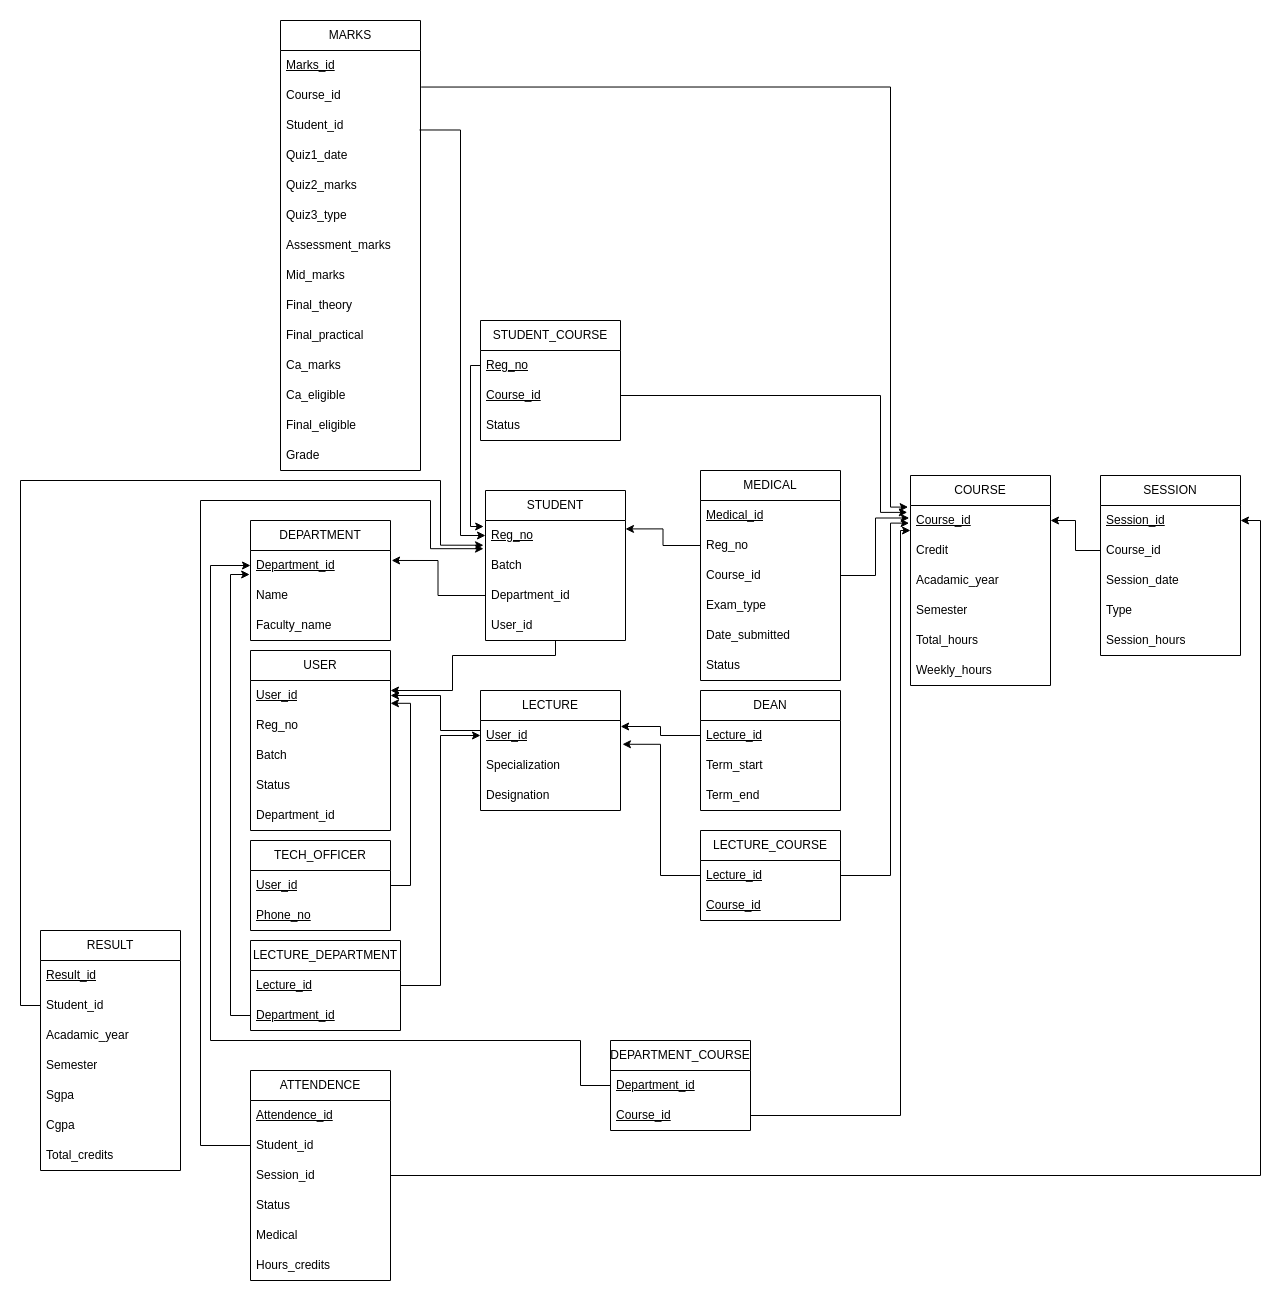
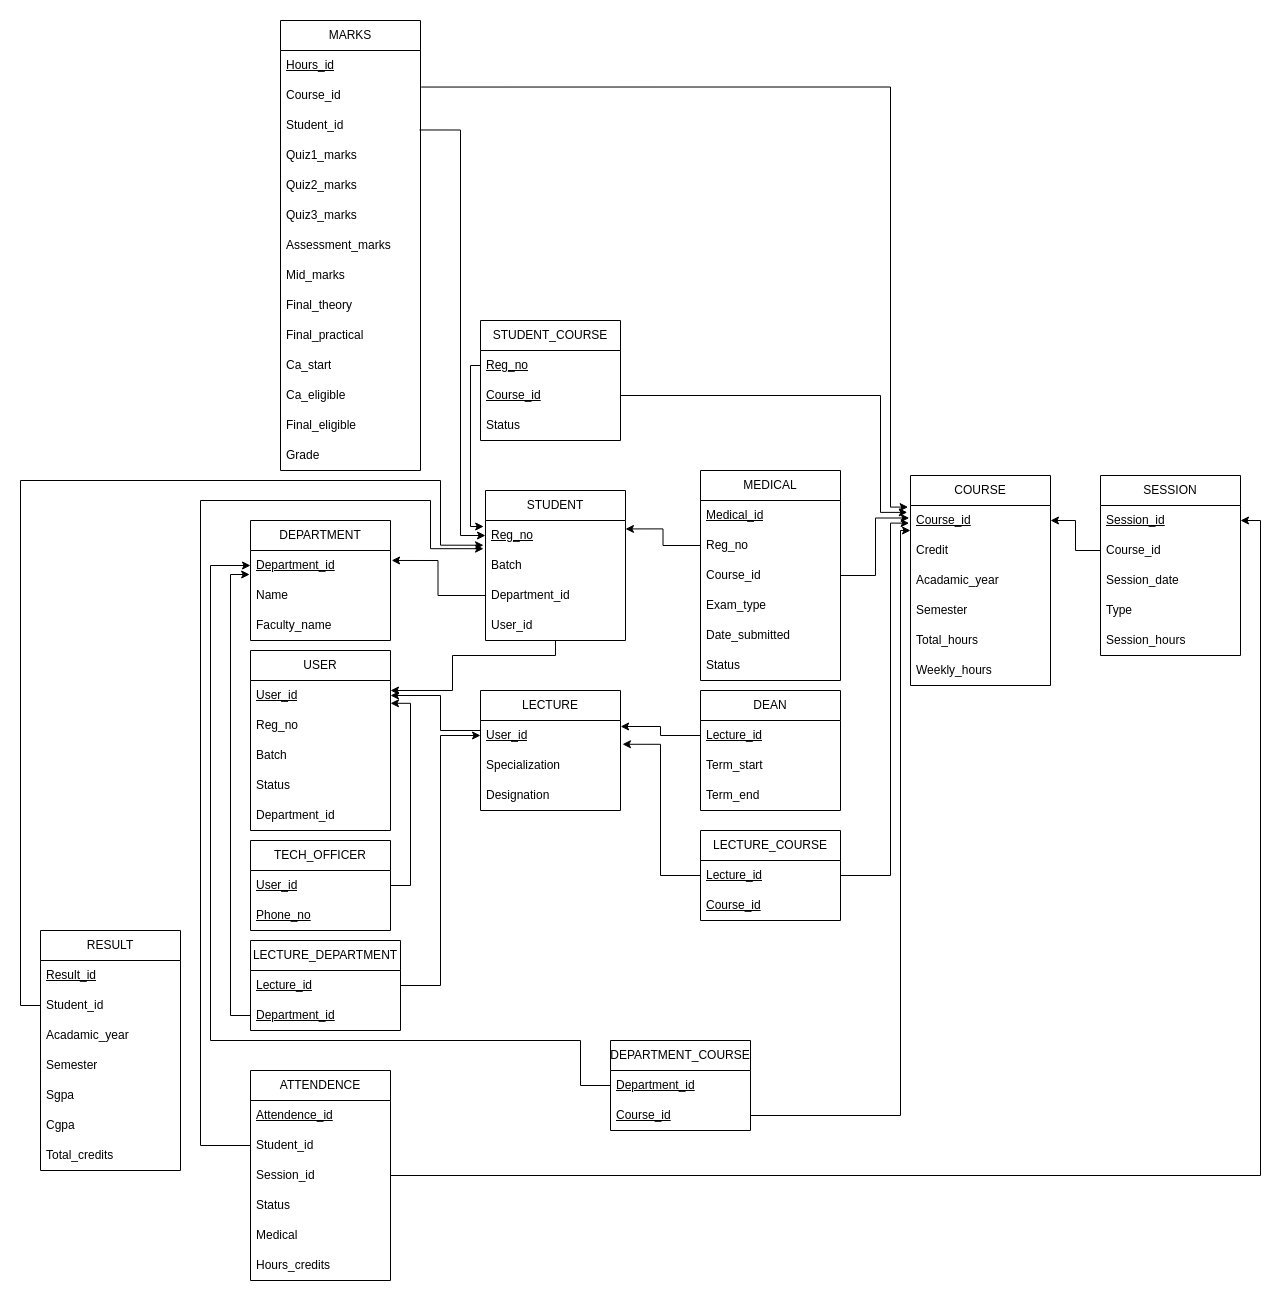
node "Marks_id": label "Marks_id" -> "Hours_id"
node "Quiz1_date": label "Quiz1_date" -> "Quiz1_marks"
node "Quiz3_type": label "Quiz3_type" -> "Quiz3_marks"
node "Ca_marks": label "Ca_marks" -> "Ca_start"
